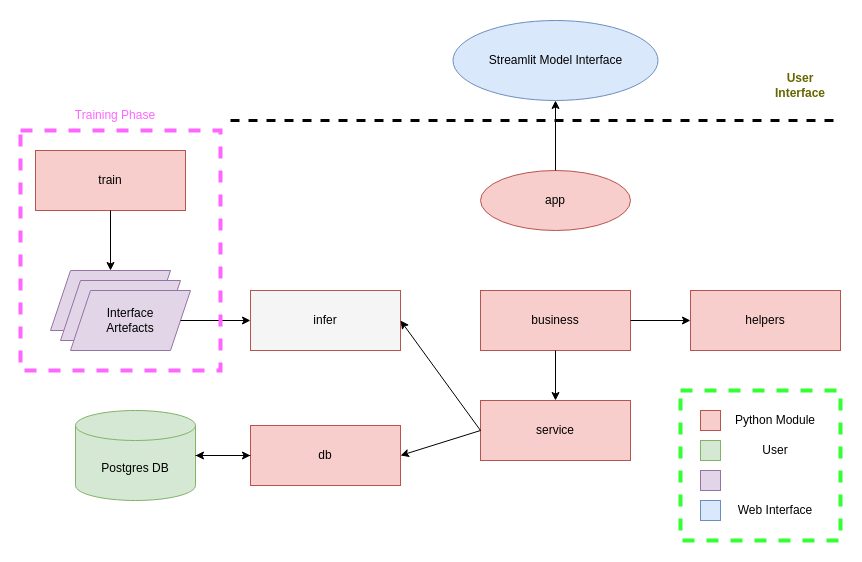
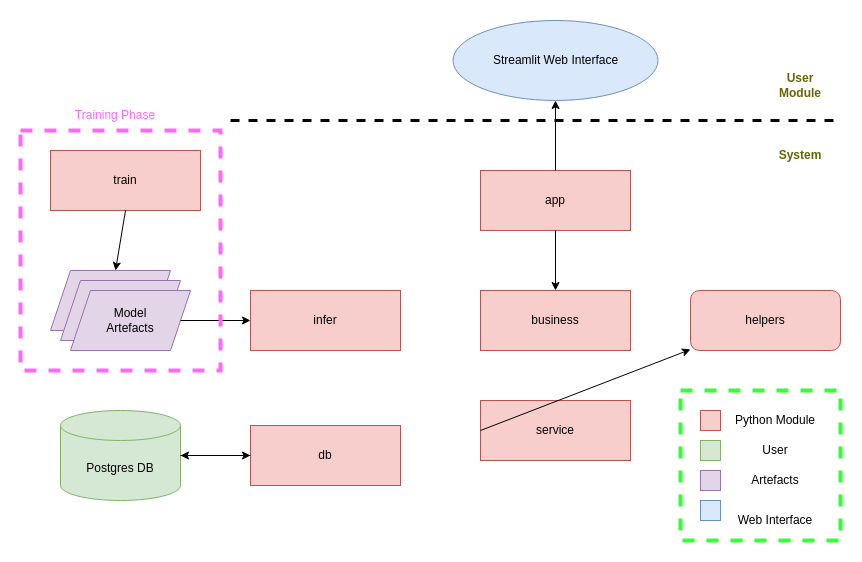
node "Streamlit Model Interface": label "Streamlit Model Interface" -> "Streamlit Web Interface"
node "User Interface": label "User Interface" -> "User Module"
node "System": added
node "train": moved (111, 181) -> (126, 181)
node "app": shape ellipse -> rectangle
edge "app" -> "business": added
node "Interface Artefacts": label "Interface Artefacts" -> "Model Artefacts"
node "infer": fillcolor #f5f5f5 -> #f8cecc
edge "business" -> "helpers": removed
node "helpers": shape rectangle -> rounded rectangle
edge "business" -> "service": removed
edge "service" -> "infer": now "service" -> "helpers"
edge "service" -> "db": removed
node "Postgres DB": moved (136, 456) -> (121, 456)
node "Artefacts": added
node "Web Interface": moved (776, 511) -> (776, 521)
